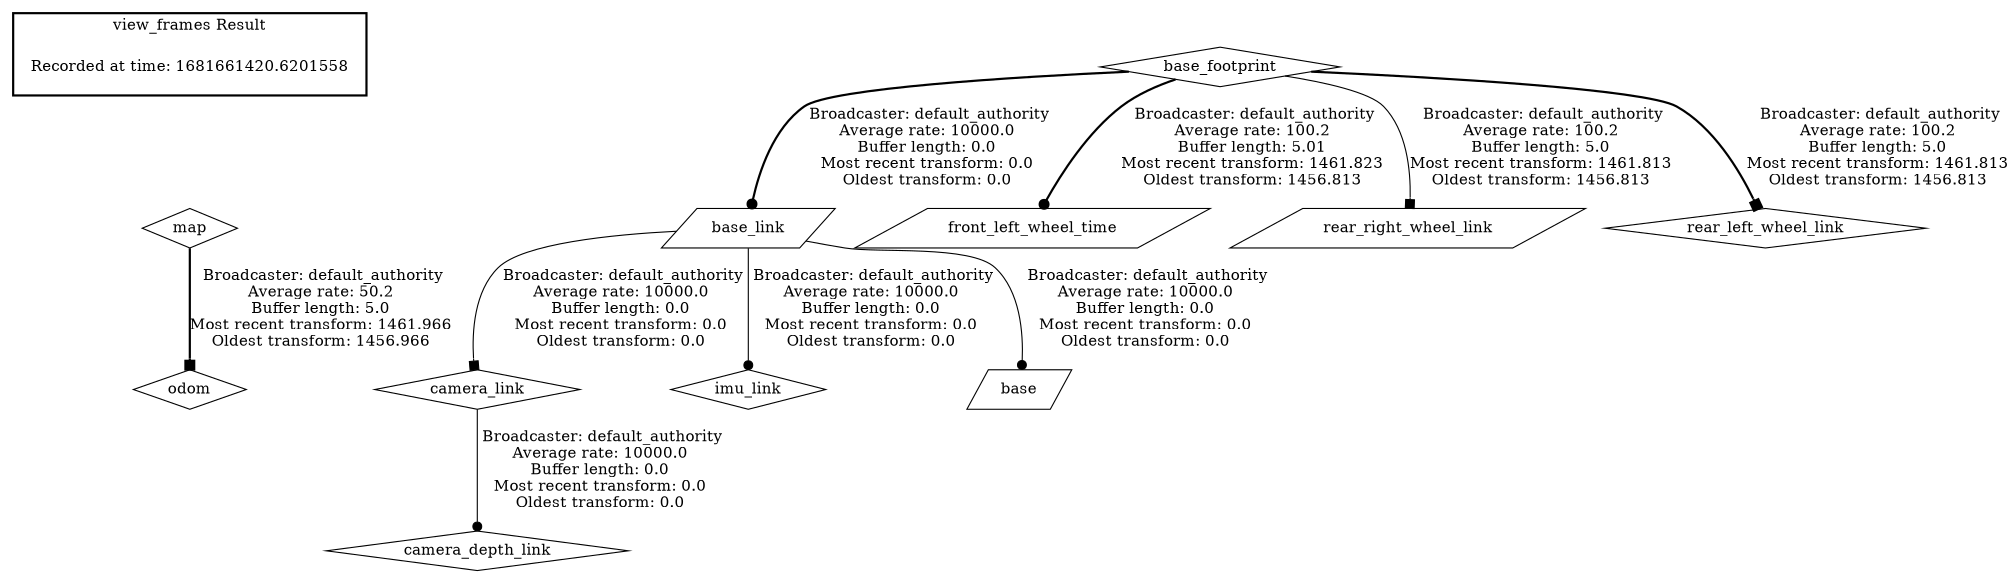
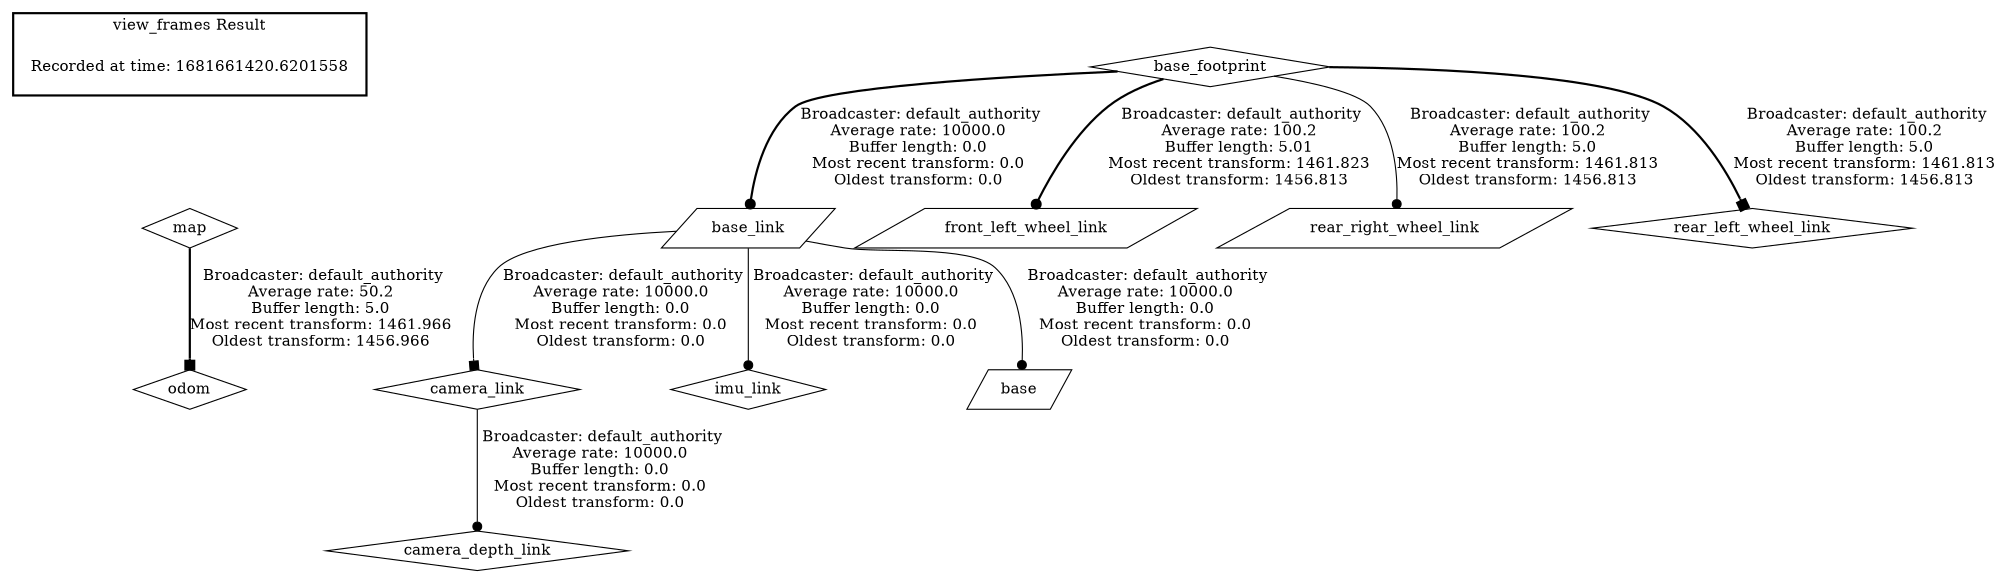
edge "base_footprint" -> "rear_right_wheel_link": arrowhead box -> dot
node "front_left_wheel_time": label "front_left_wheel_time" -> "front_left_wheel_link"
